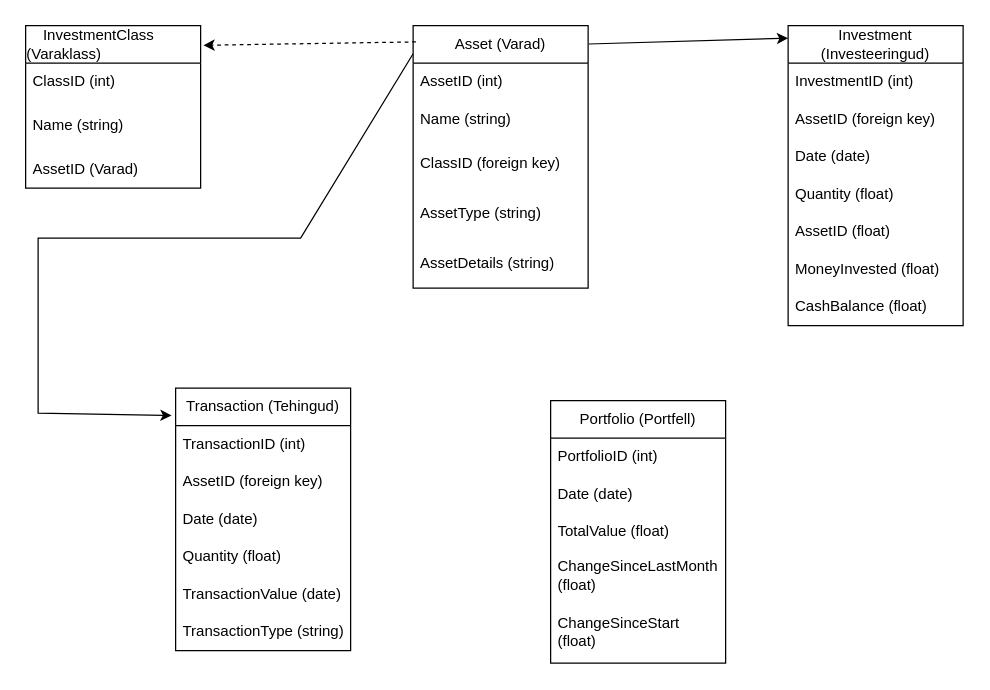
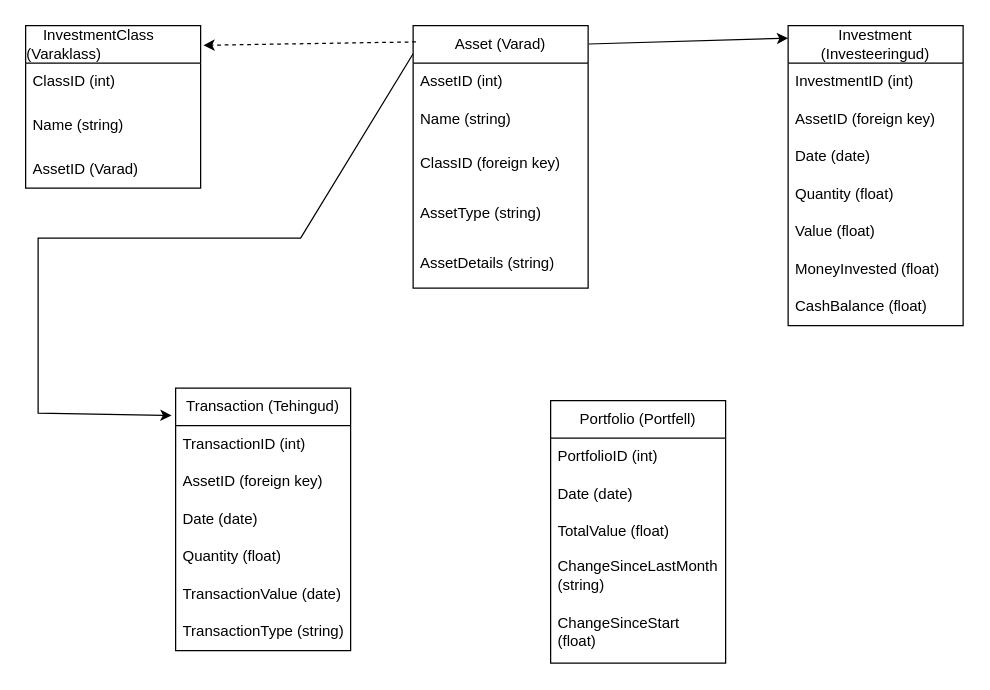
node "AssetID (float)": label "AssetID (float)" -> "Value (float)"
node "ChangeSinceLastMonth (float)": label "ChangeSinceLastMonth (float)" -> "ChangeSinceLastMonth (string)"
